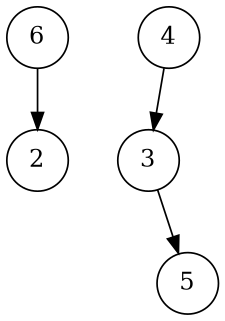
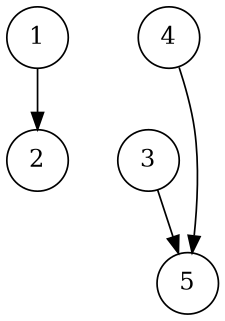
node "6": label "6" -> "1"
edge "4" -> "3": now "4" -> "5"
